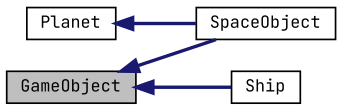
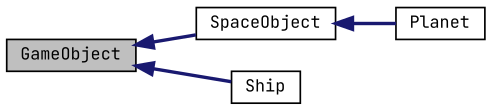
edge "SpaceObject" -> "Planet": reversed
